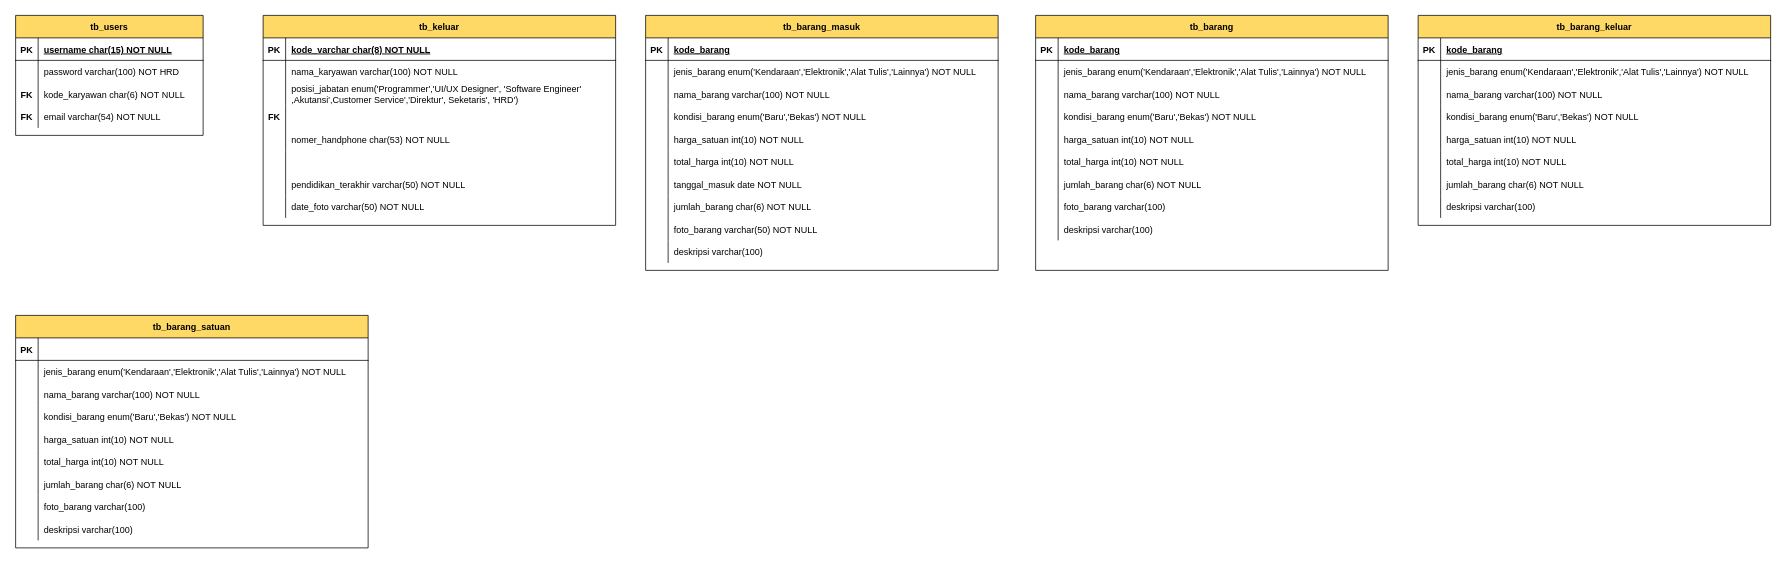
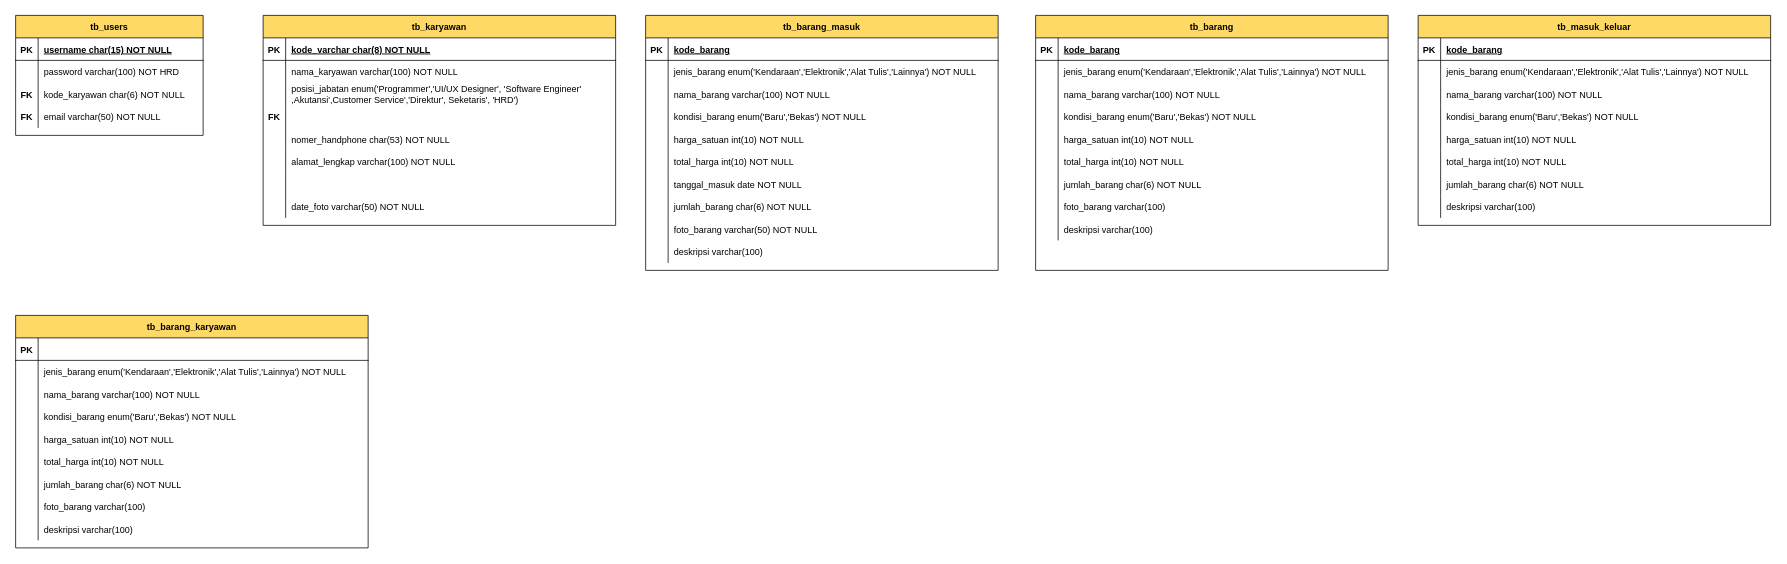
node "tb_keluar": label "tb_keluar" -> "tb_karyawan"
node "tb_barang_keluar": label "tb_barang_keluar" -> "tb_masuk_keluar"
node "email varchar(54) NOT NULL": label "email varchar(54) NOT NULL" -> "email varchar(50) NOT NULL"
node "alamat_lengkap varchar(100) NOT NULL": added
node "pendidikan_terakhir varchar(50) NOT NULL": removed
node "tb_barang_satuan": label "tb_barang_satuan" -> "tb_barang_karyawan"
